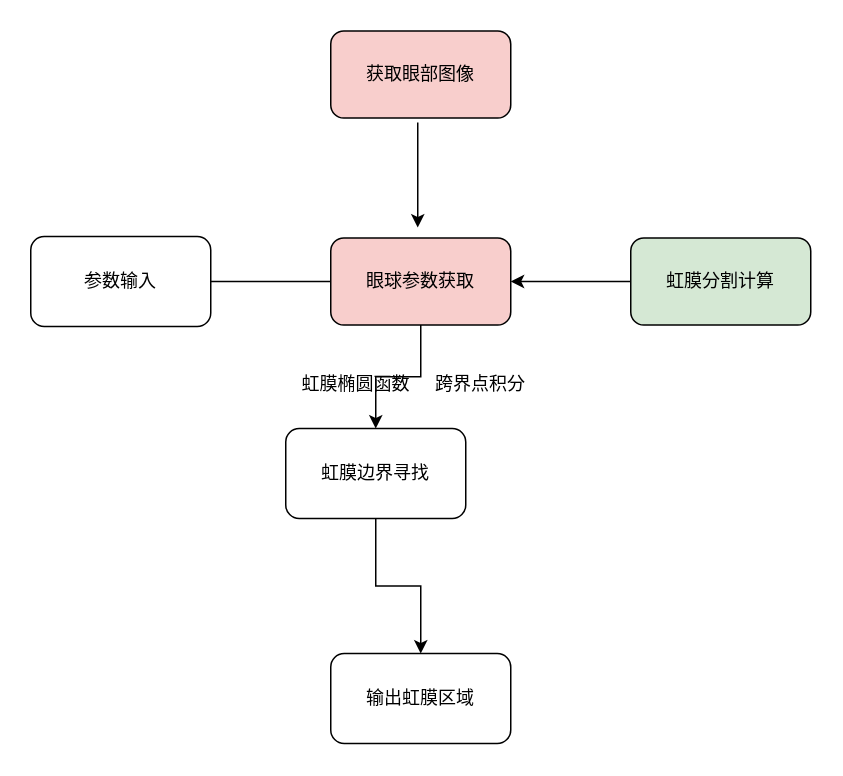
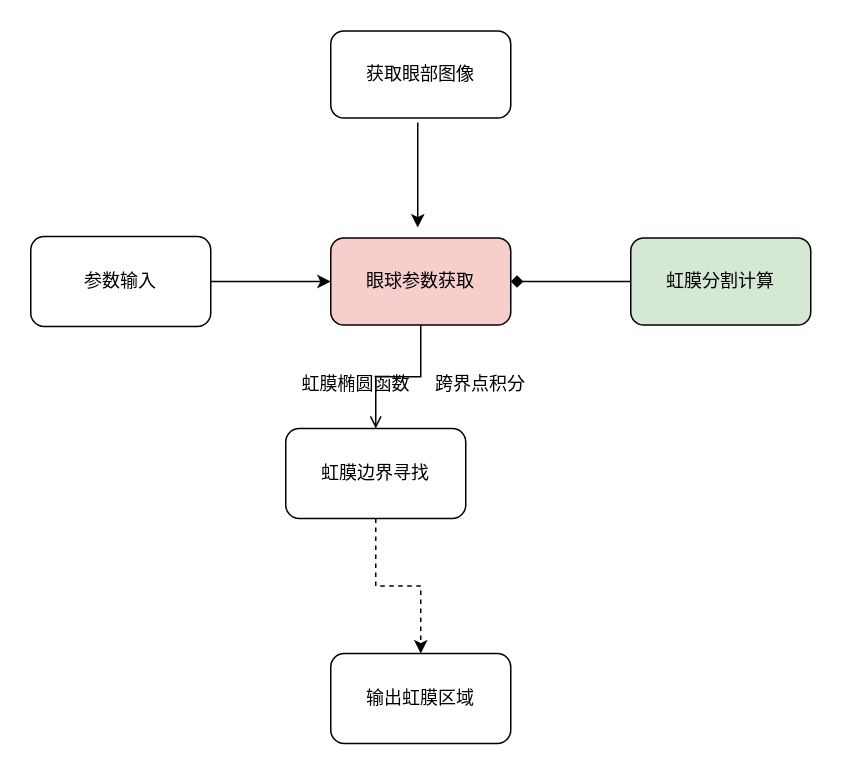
node "获取眼部图像": fillcolor #f8cecc -> #ffffff
edge "参数输入" -- "眼球参数获取": arrowhead none -> classic
edge "虹膜分割计算" -> "眼球参数获取": arrowhead classic -> diamond
edge "眼球参数获取" -> "虹膜边界寻找": arrowhead classic -> open
edge "虹膜边界寻找" -> "输出虹膜区域": style solid -> dashed
